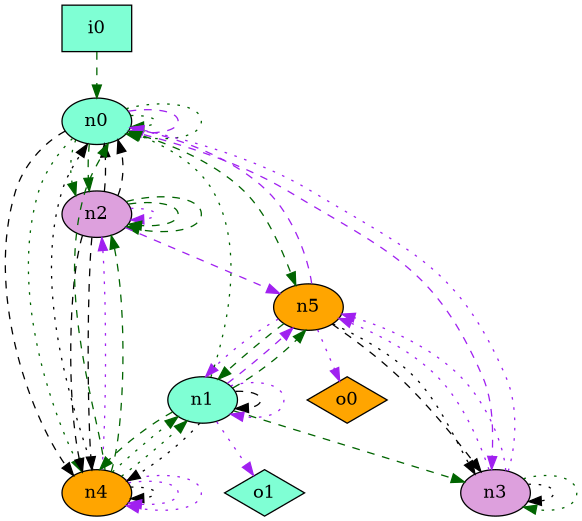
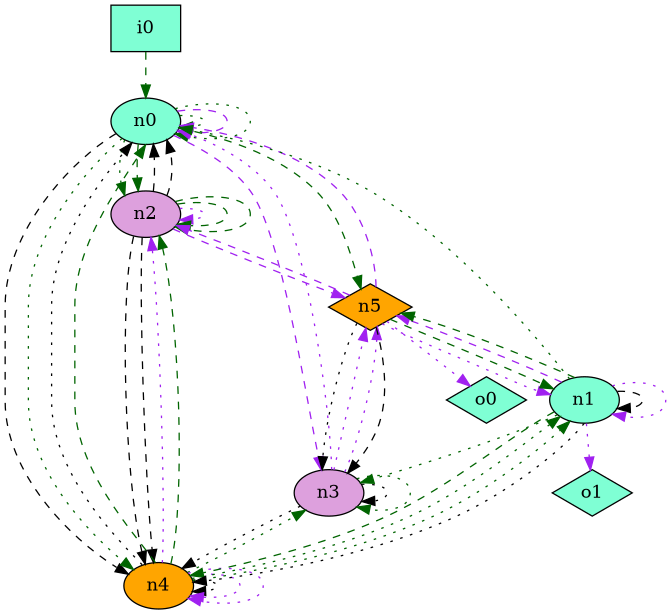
edge "n5" -> "n2": added
node "n5": shape ellipse -> diamond
node "o0": fillcolor orange -> aquamarine
edge "n1" -> "n3": style dashed -> dotted
edge "n3" -> "n4": added
edge "n4" -> "n3": added
